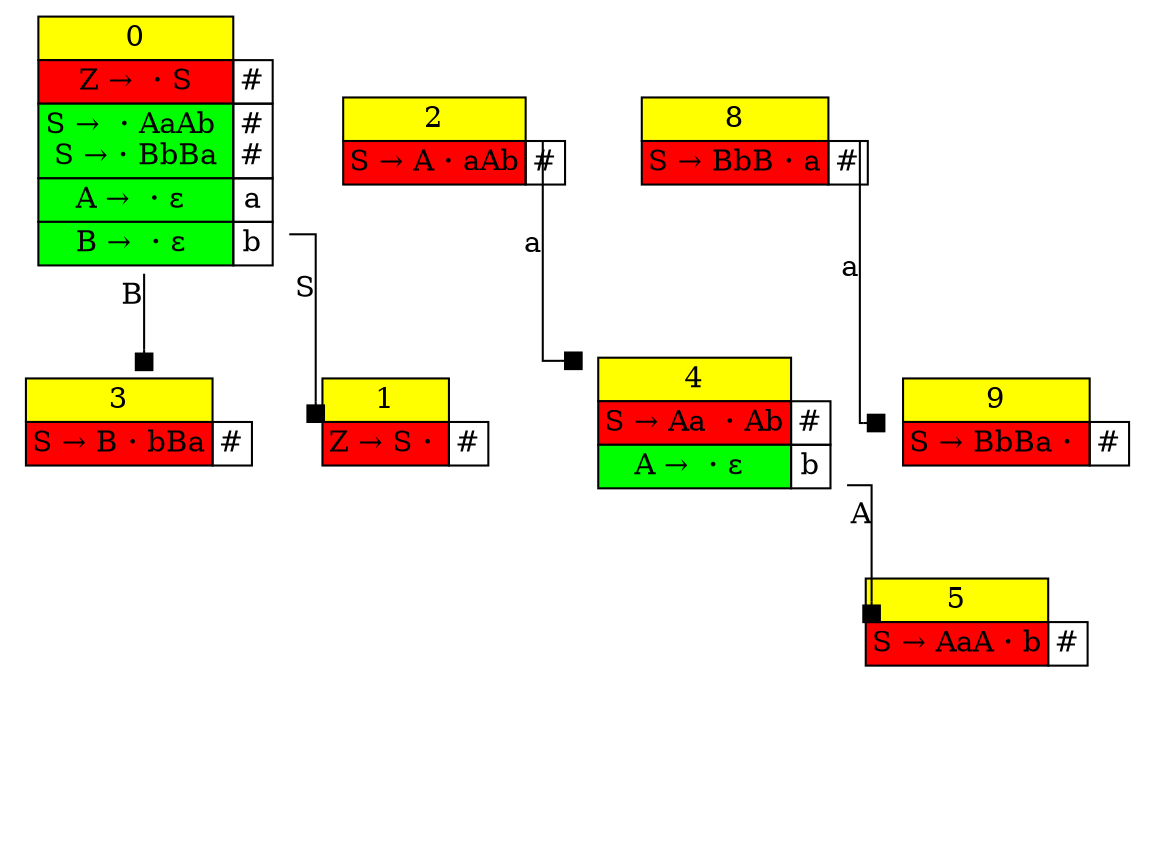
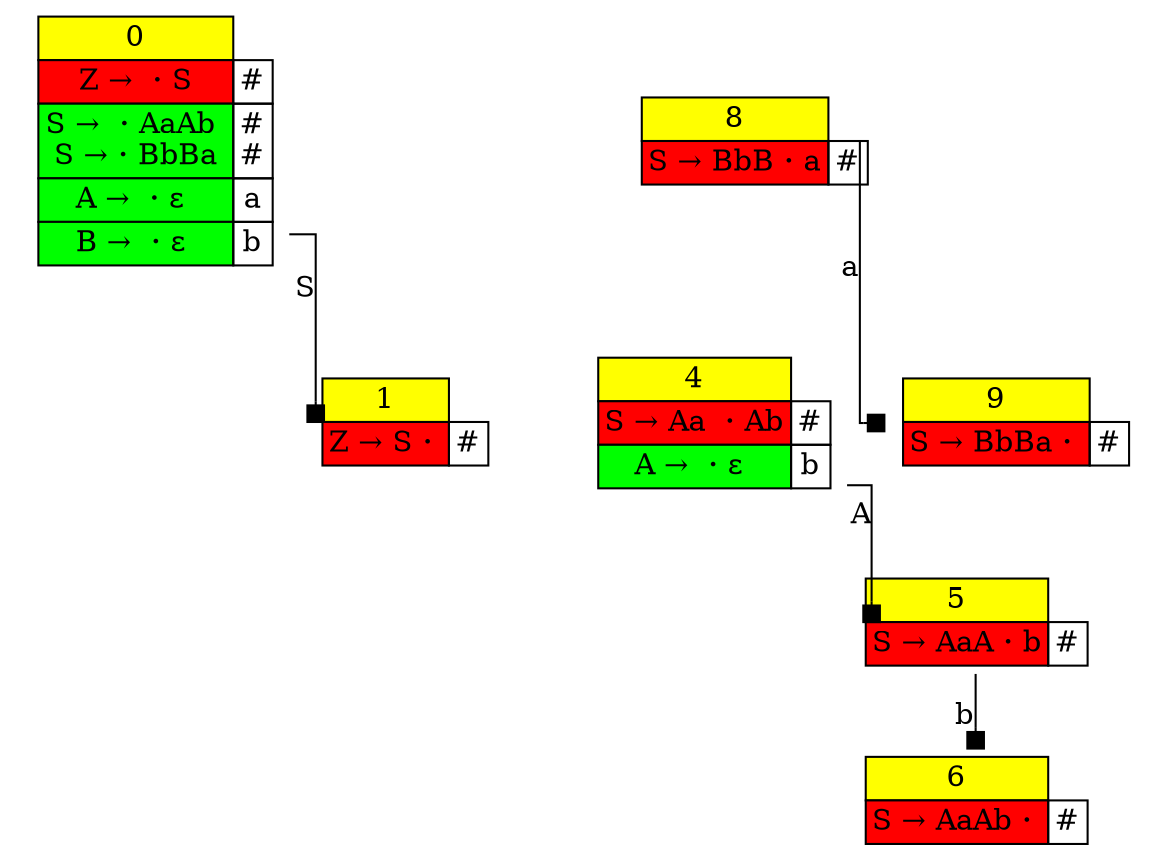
node "2": removed
node "3": removed
node "6": added
